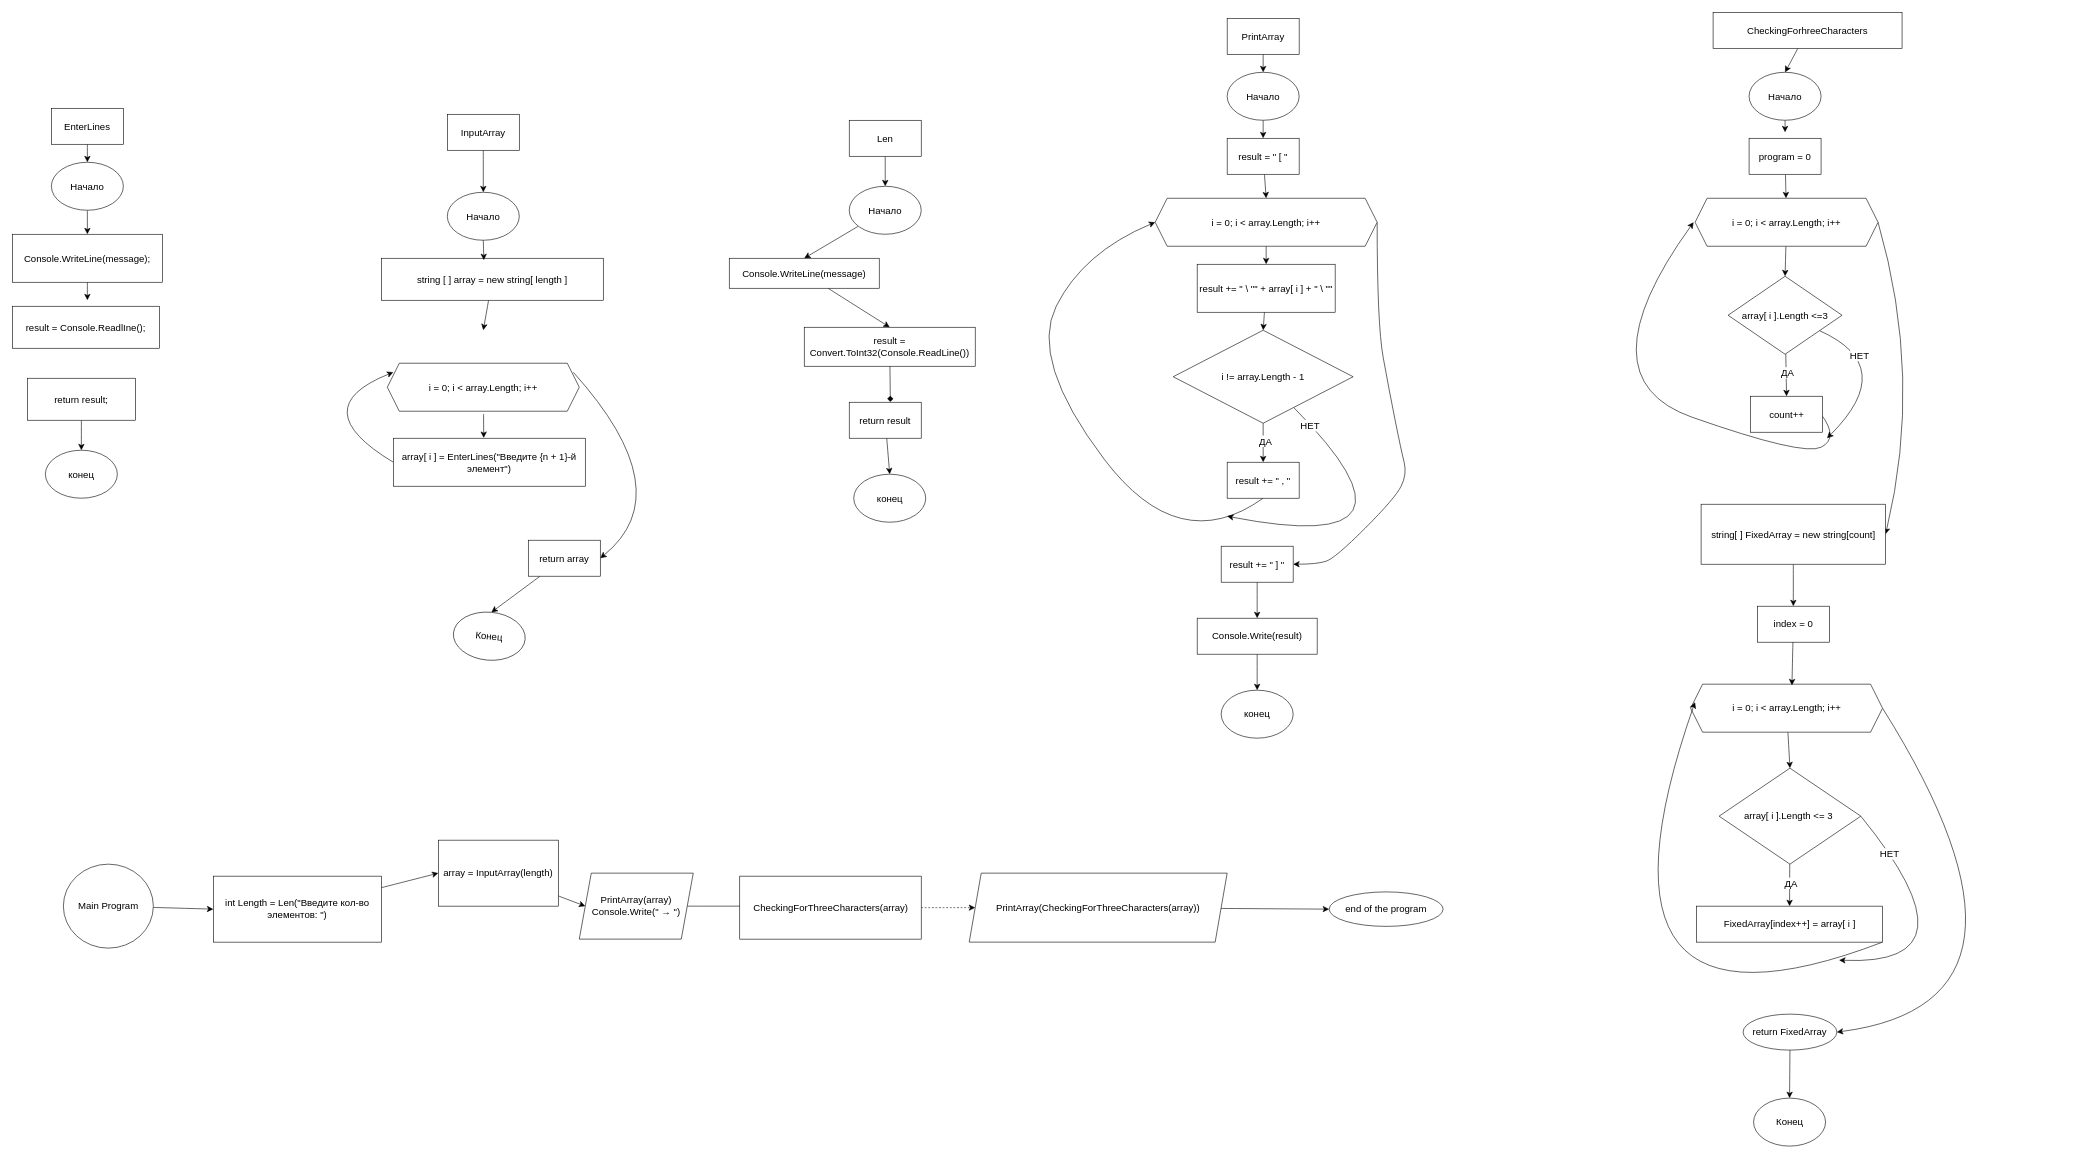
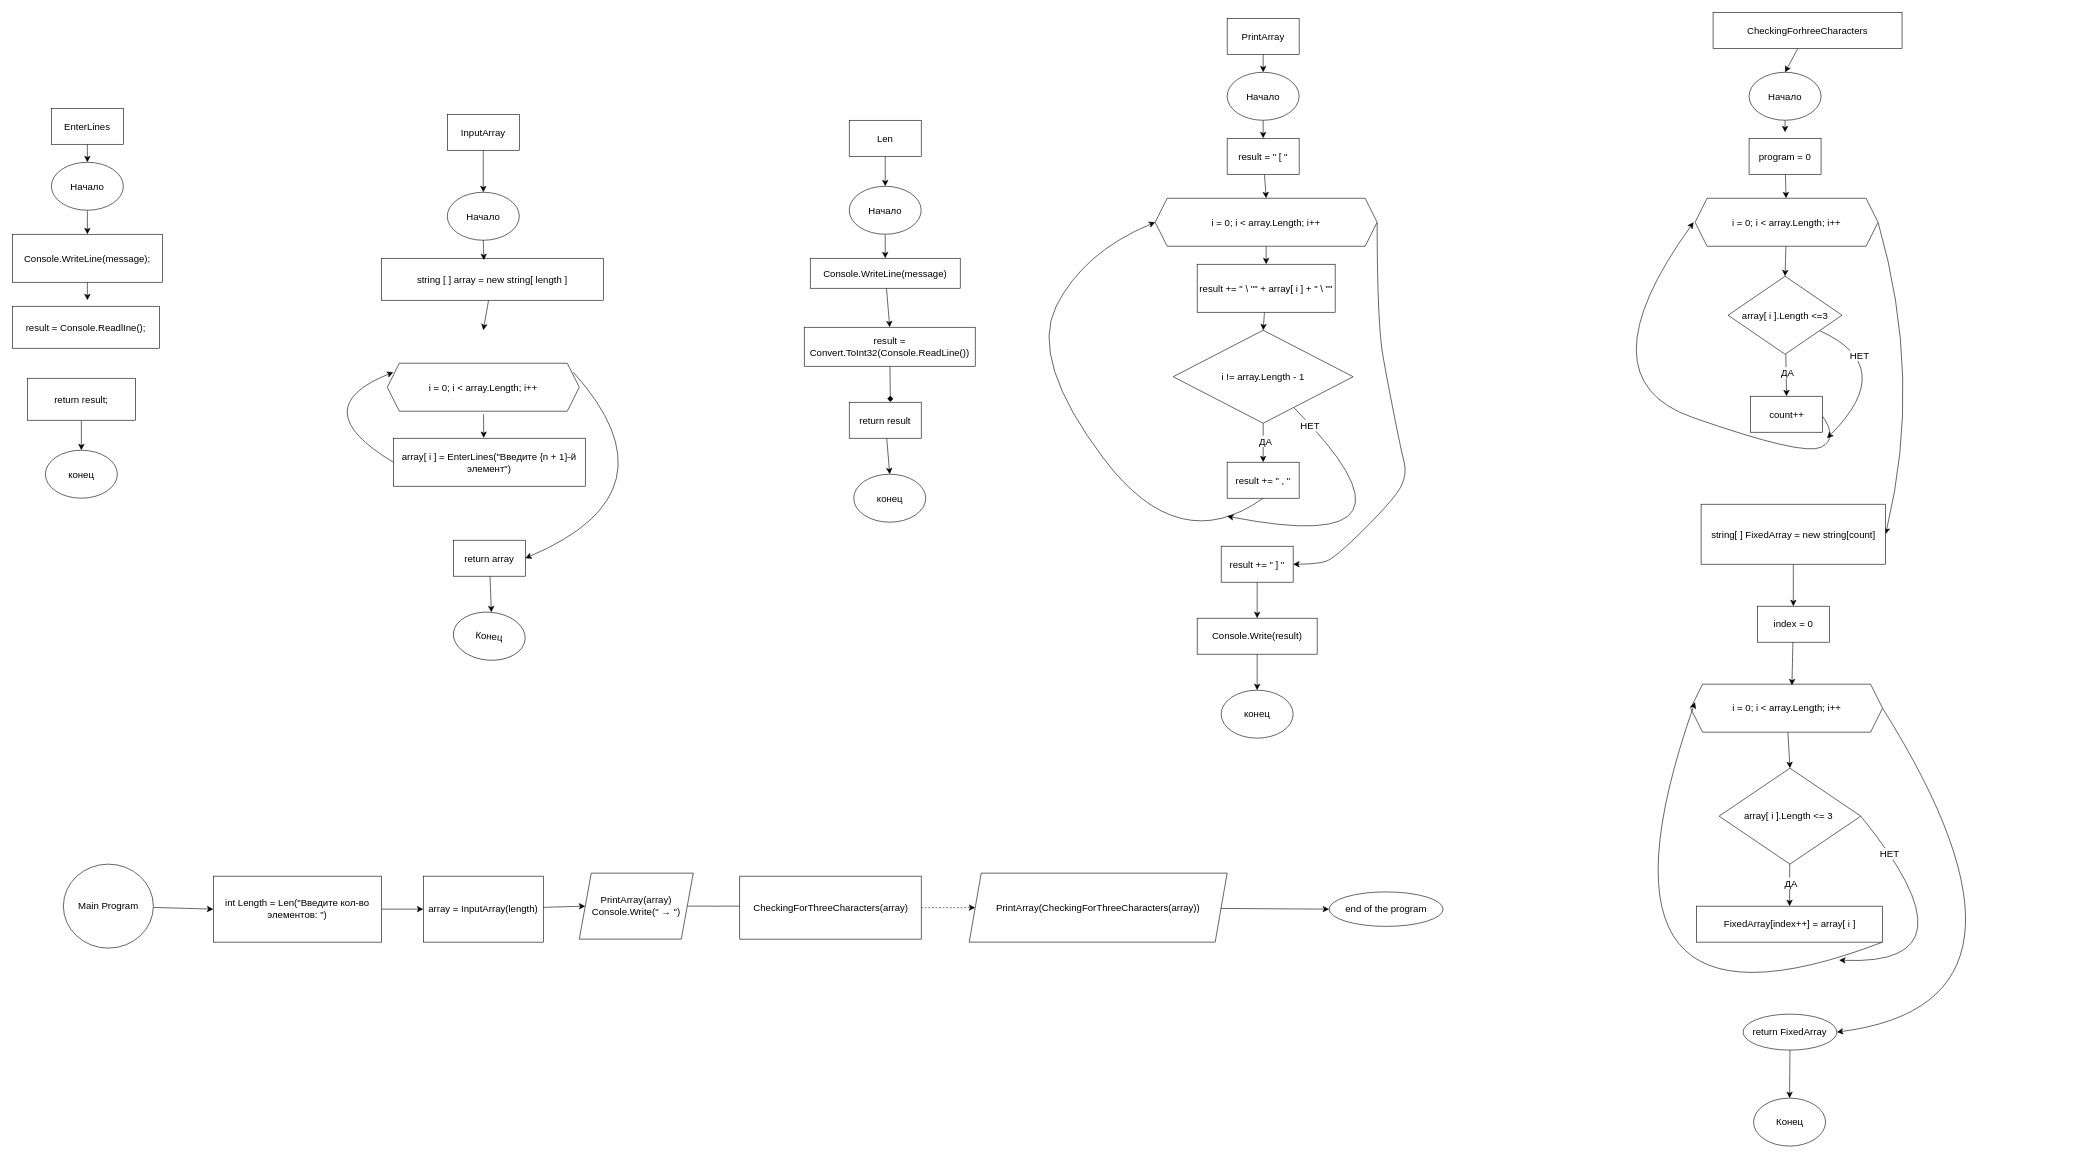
node "Console.WriteLine(message)": moved (804, 273) -> (885, 273)
node "return array": moved (564, 558) -> (489, 558)
node "array = InputArray(length)": moved (498, 873) -> (483, 909)
